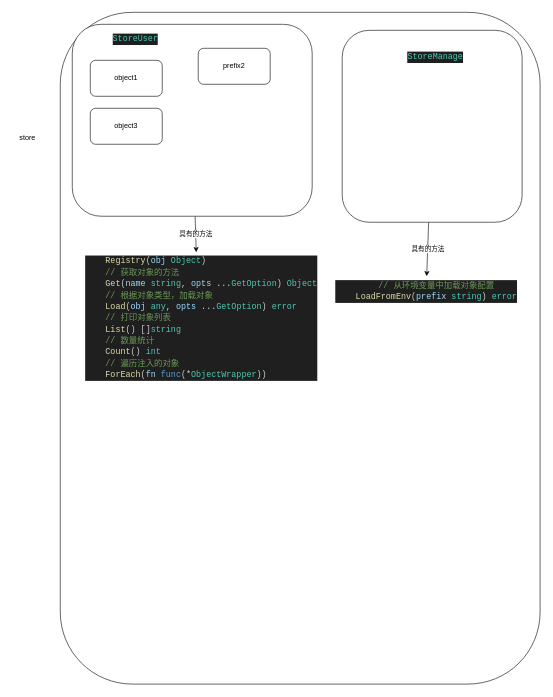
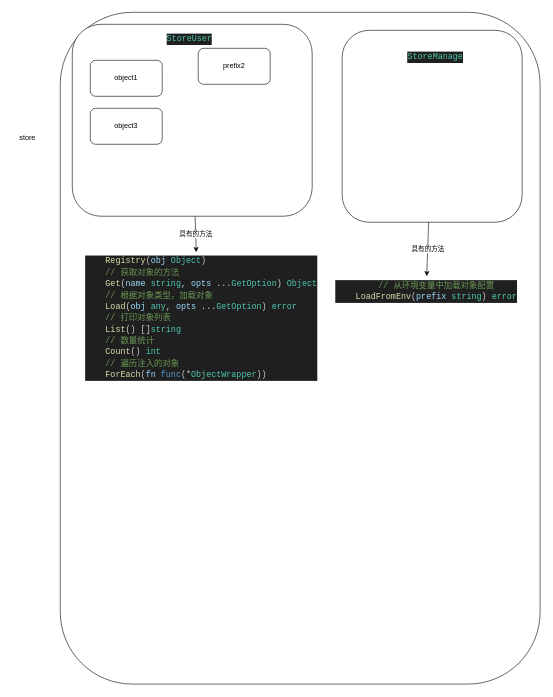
node "StoreUser": moved (135, 39) -> (189, 39)
